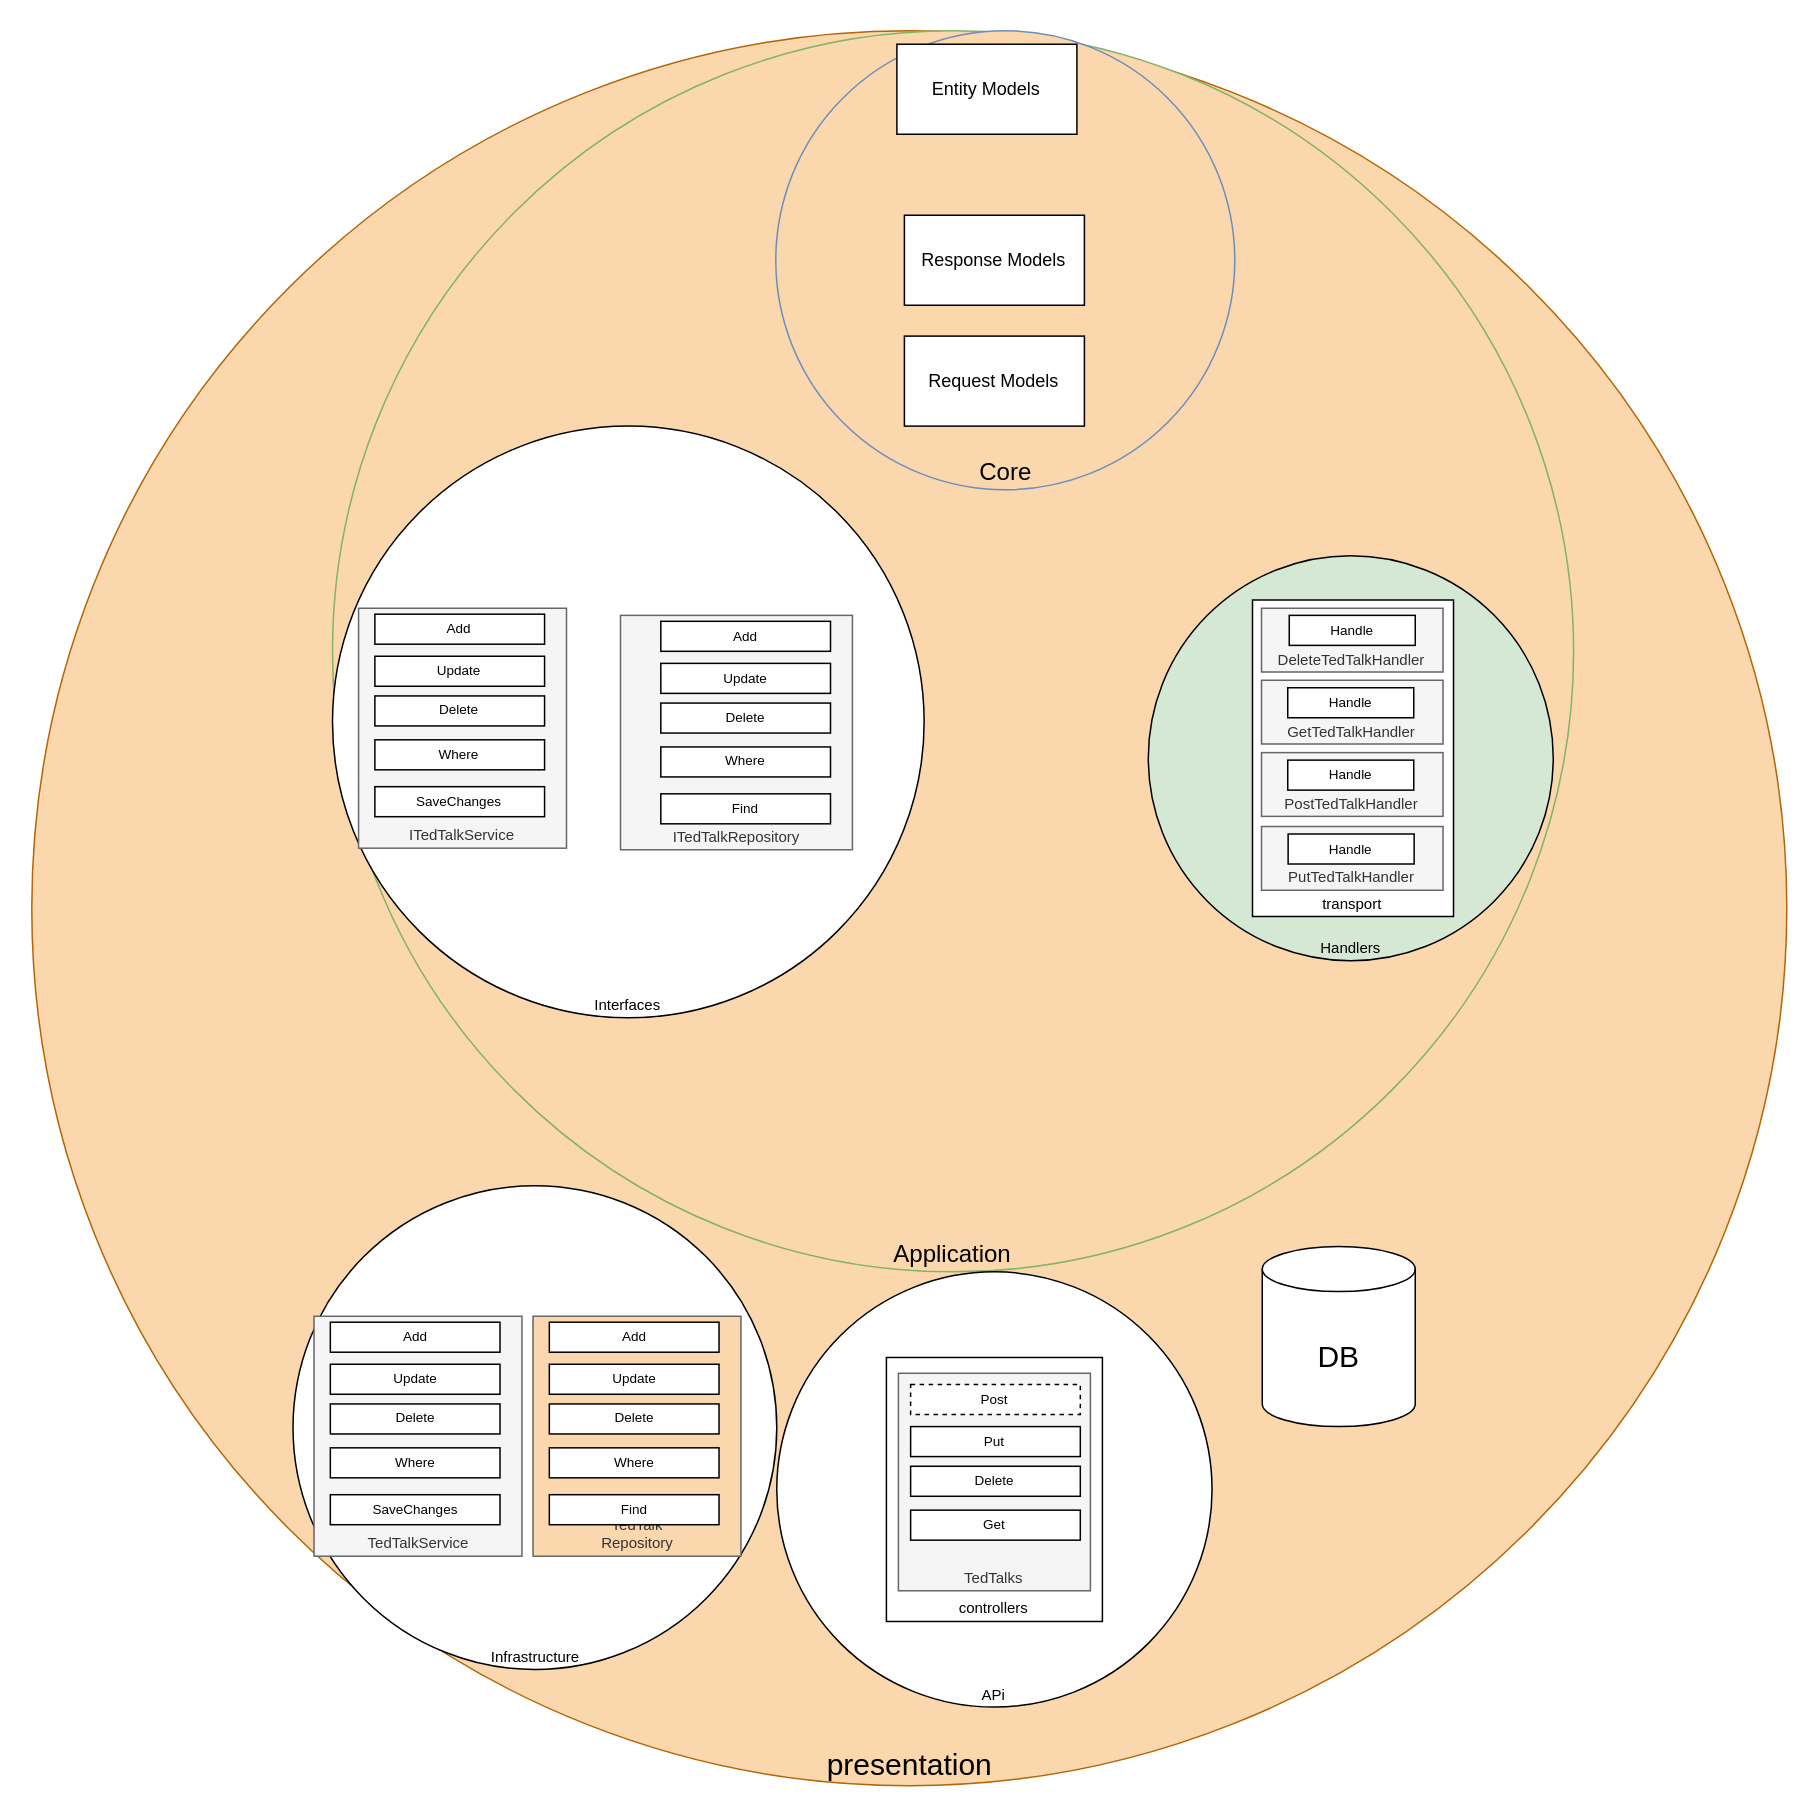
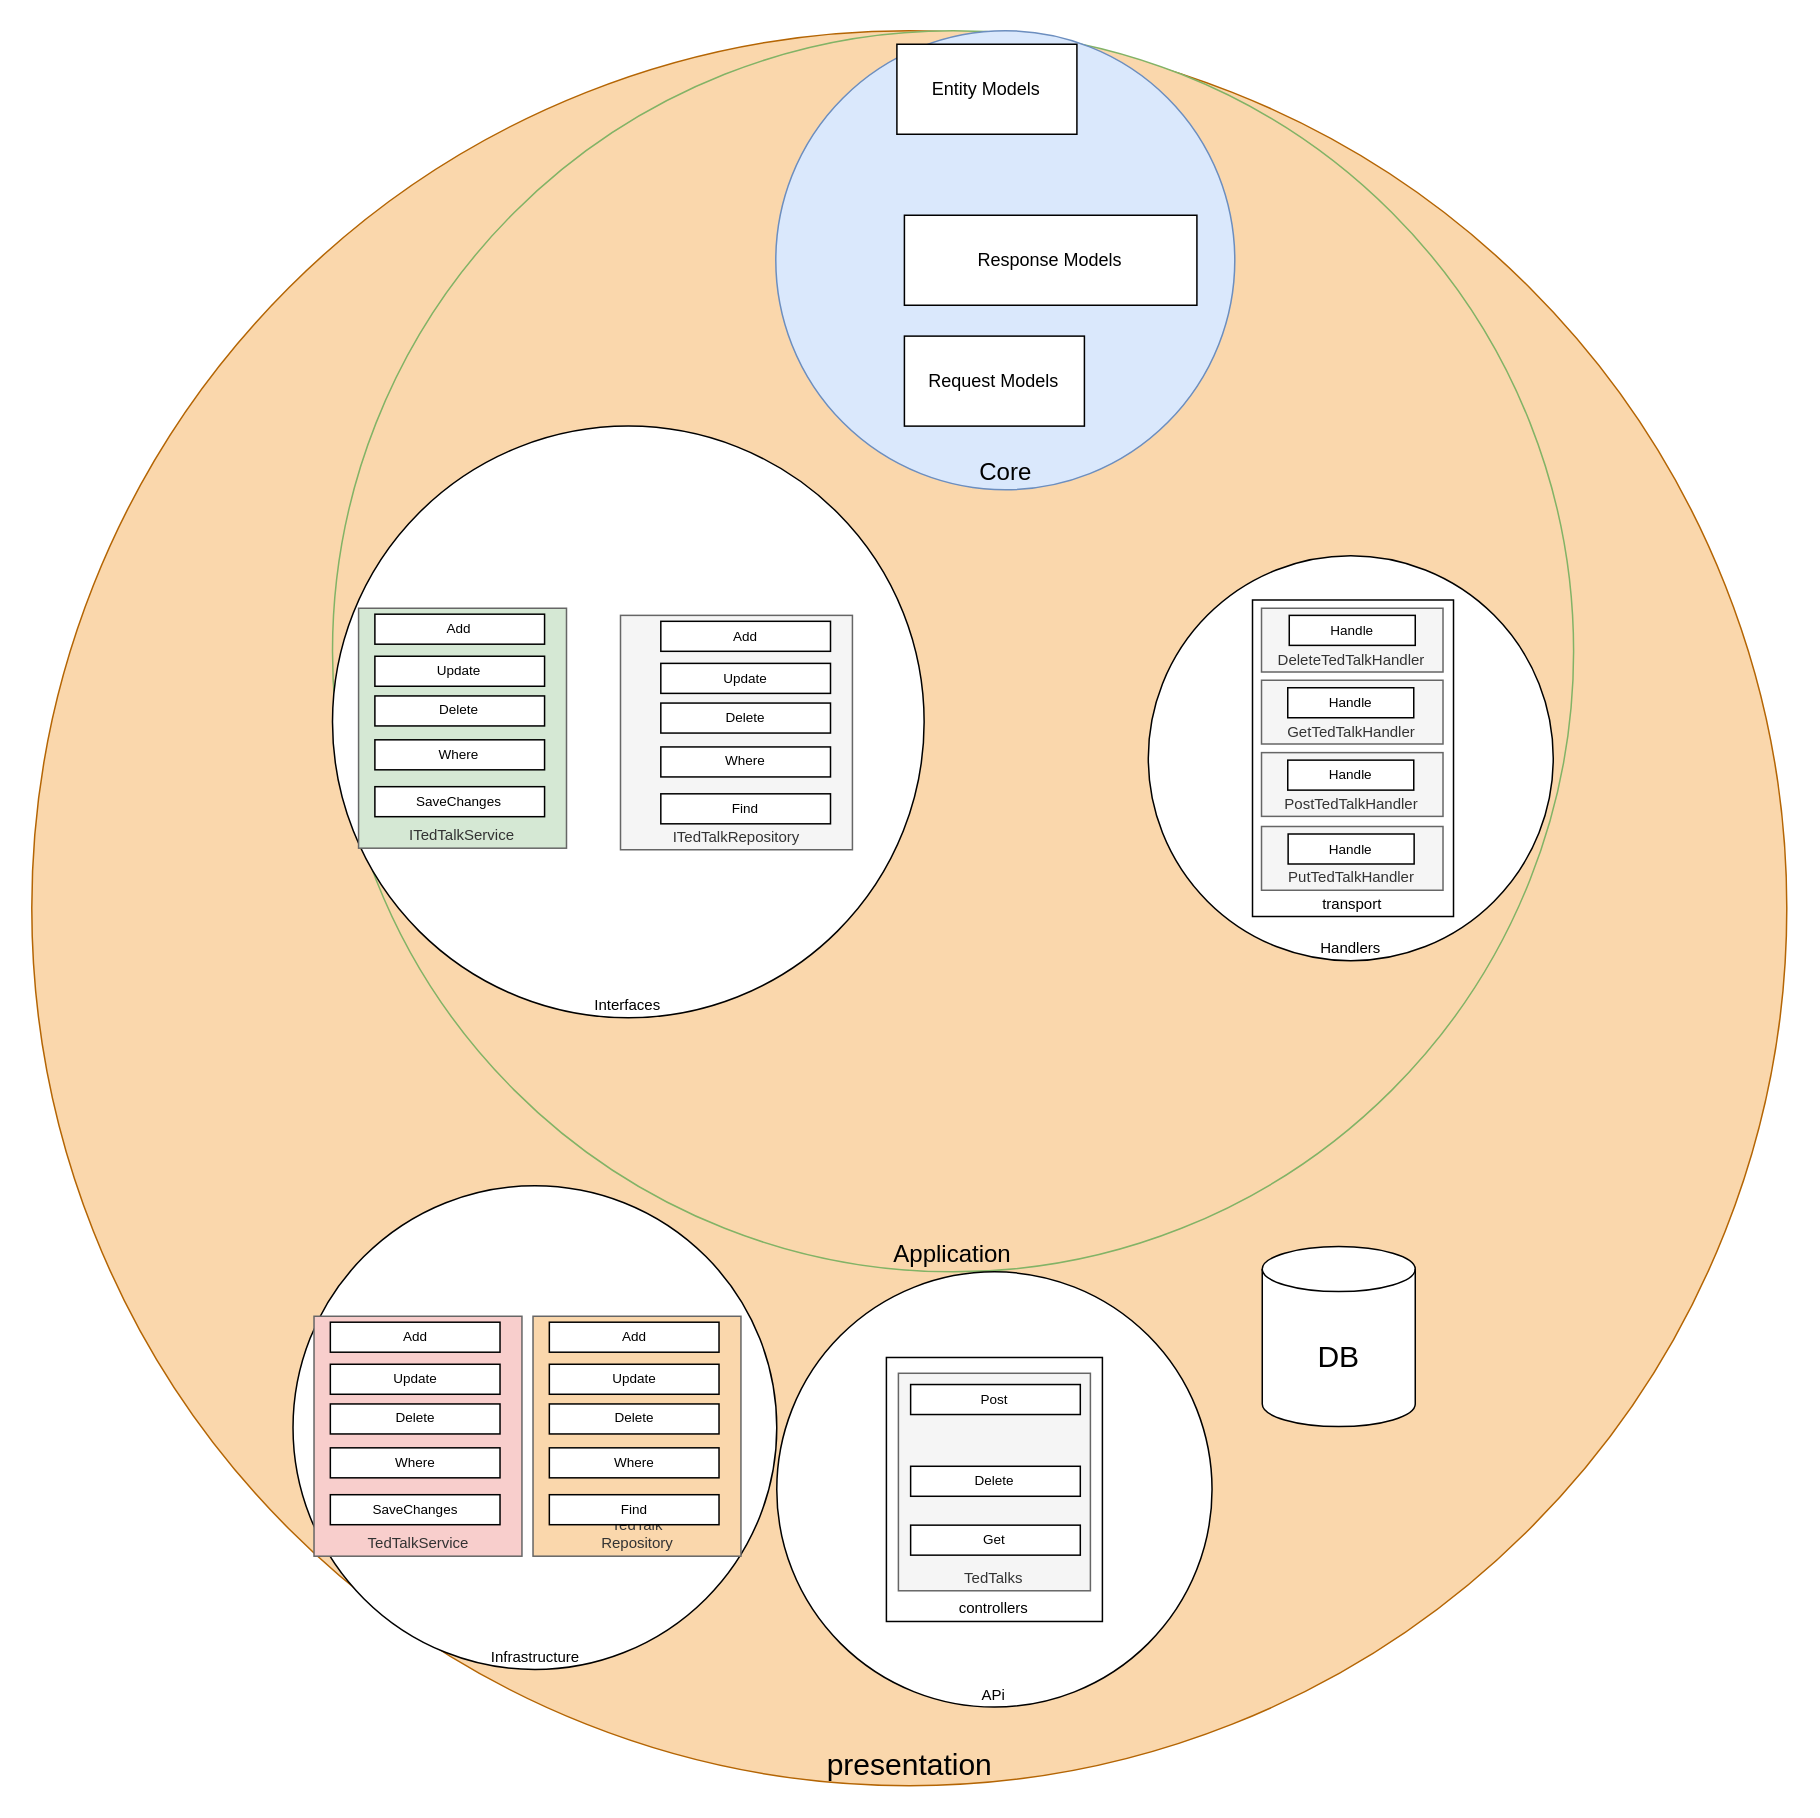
node "Response Models": size 180x90 -> 293x90
node "Core": fillcolor #fad7ac -> #dae8fc
node "ITedTalkService": fillcolor #f5f5f5 -> #d5e8d4
node "Handlers": fillcolor #d5e8d4 -> #ffffff
node "Post": style dashed -> solid
node "TedTalkService": fillcolor #f5f5f5 -> #f8cecc
node "Put": removed
node "Get": moved (995, 1525) -> (995, 1540)
